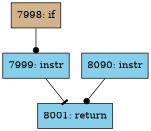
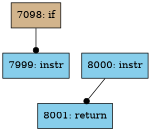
node "7998: if": label "7998: if" -> "7098: if"
node "8090: instr": label "8090: instr" -> "8000: instr"
edge "7999: instr" -> "8001: return": removed
